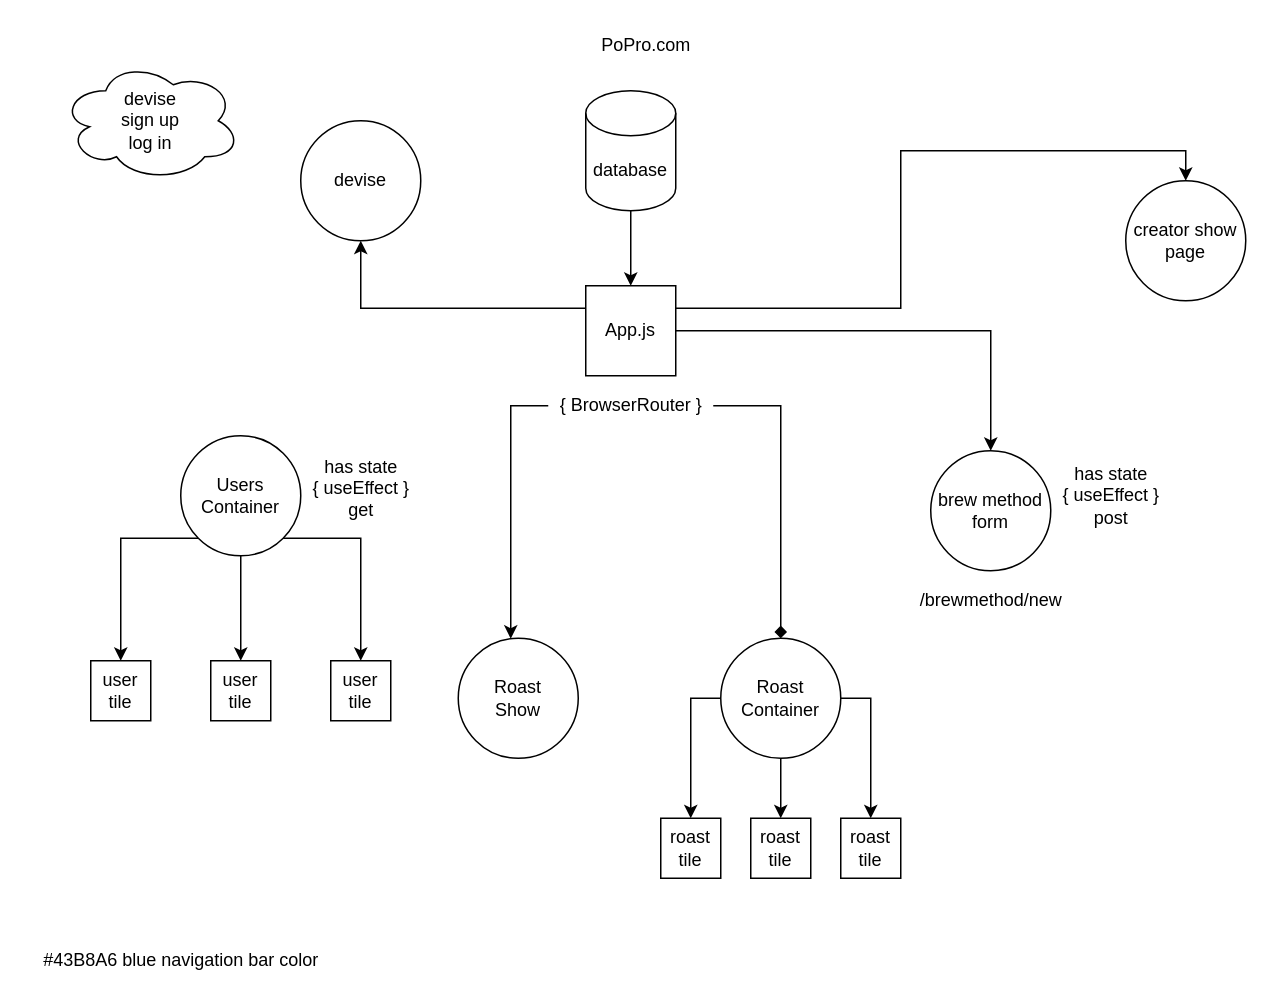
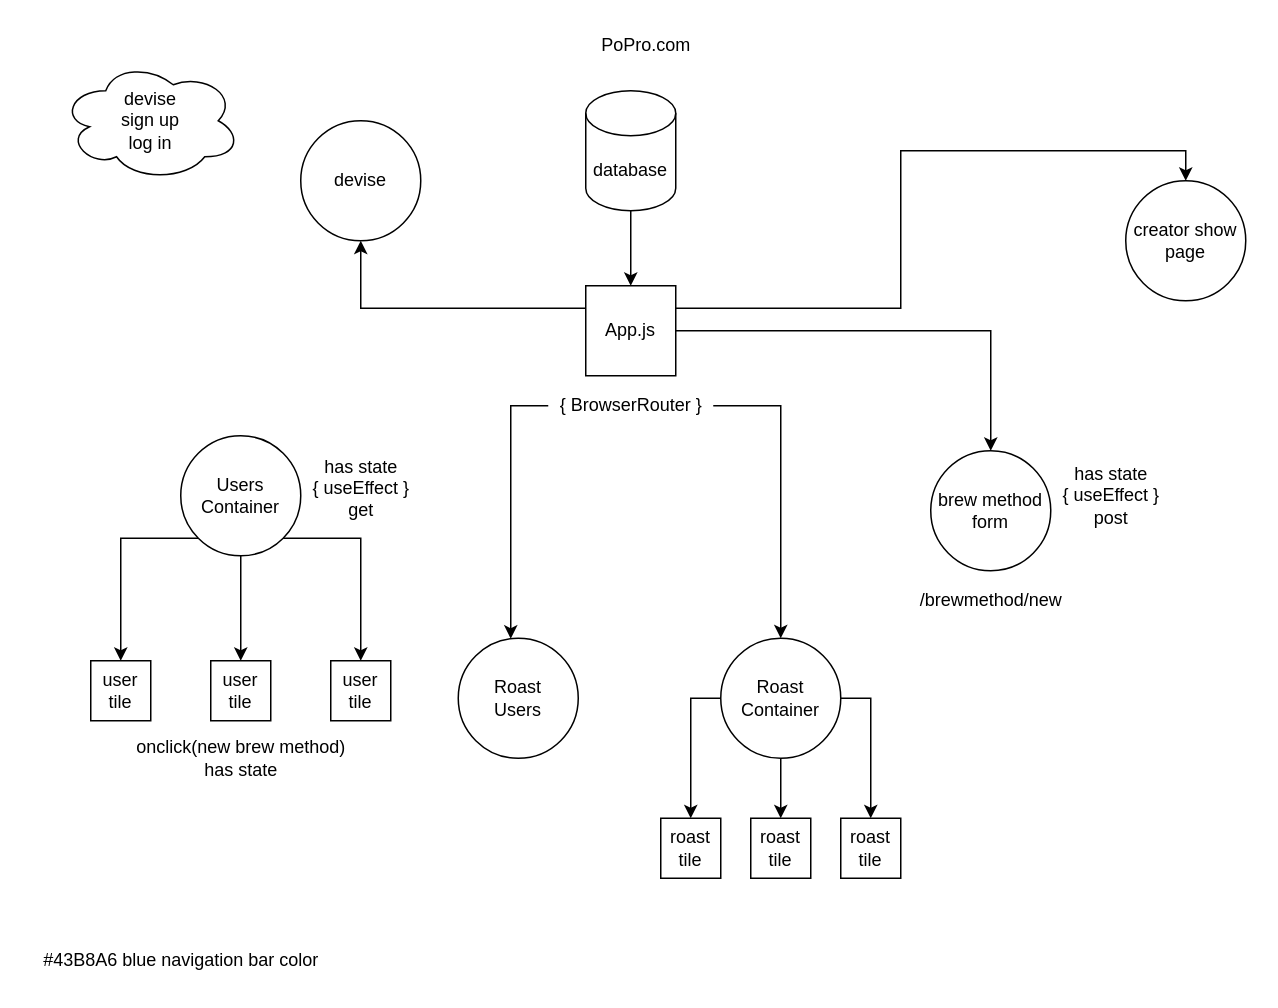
edge "{ BrowserRouter }" -> "Roast Container": arrowhead diamond -> classic
node "Roast Show": label "Roast Show" -> "Roast Users"
node "onclick(new brew method) has state": added
